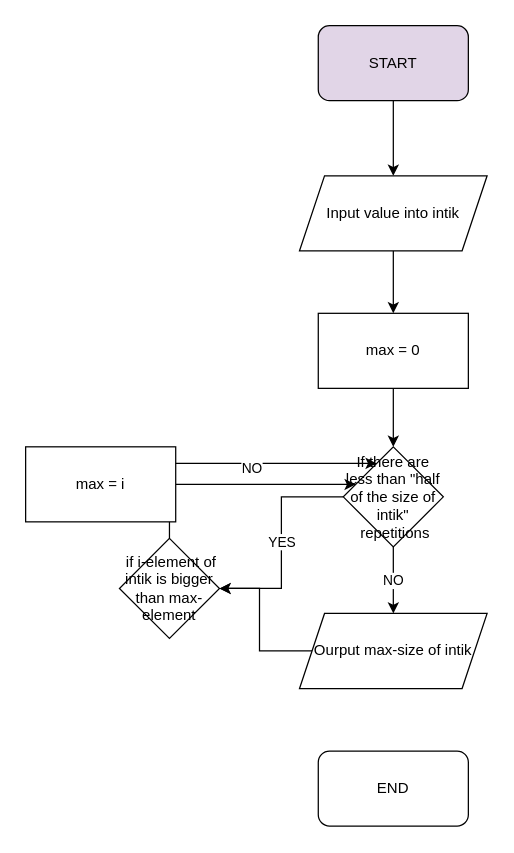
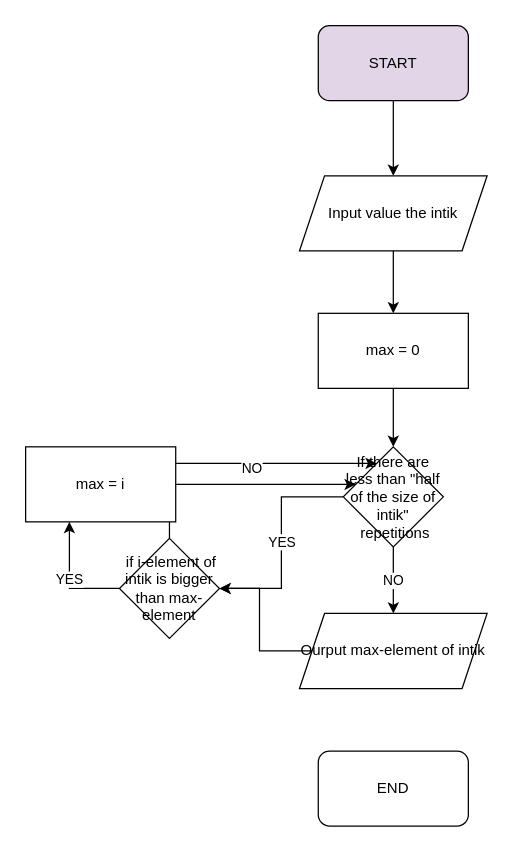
node "Input value into intik": label "Input value into intik" -> "Input value the intik"
edge "if i-element of intik is bigger than max-element" -> "max = i": added, label "YES"
node "Ourput max-size of intik": label "Ourput max-size of intik" -> "Ourput max-element of intik"
